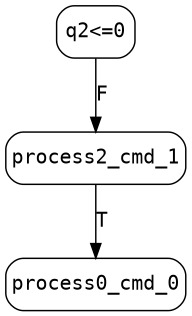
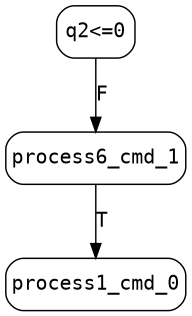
node "process2_cmd_1": label "process2_cmd_1" -> "process6_cmd_1"
node "process0_cmd_0": label "process0_cmd_0" -> "process1_cmd_0"
